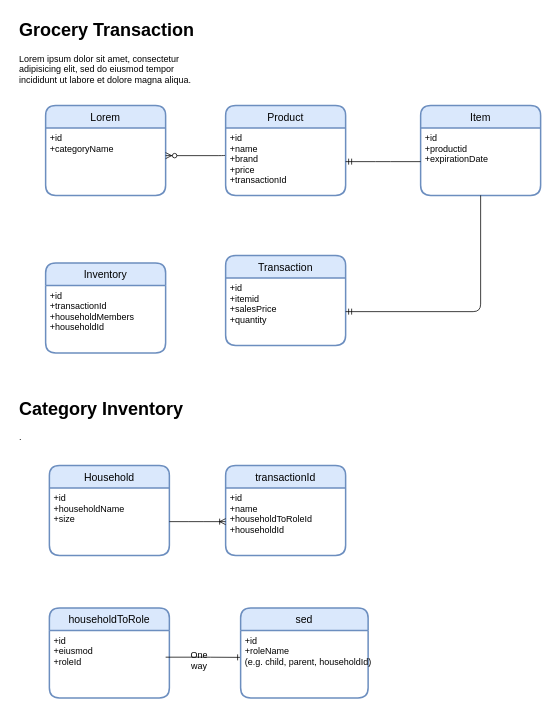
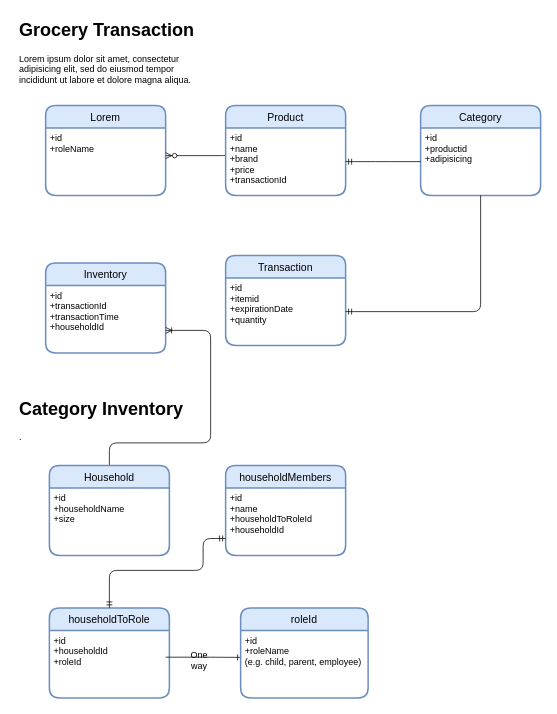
node "Item": label "Item" -> "Category"
node "+id +categoryName": label "+id +categoryName" -> "+id +roleName"
node "+id +productid +expirationDate": label "+id +productid +expirationDate" -> "+id +productid +adipisicing"
node "+id +itemid +salesPrice +quantity": label "+id +itemid +salesPrice +quantity" -> "+id +itemid +expirationDate +quantity"
node "+id +transactionId +householdMembers +householdId": label "+id +transactionId +householdMembers +householdId" -> "+id +transactionId +transactionTime +householdId"
edge "Household" -> "Inventory": added
node "transactionId": label "transactionId" -> "householdMembers"
edge "+id +householdName +size" -> "+id +name +householdToRoleId +householdId": removed
edge "+id +name +householdToRoleId +householdId" -- "householdToRole": added
node "sed": label "sed" -> "roleId"
node "+id +eiusmod +roleId": label "+id +eiusmod +roleId" -> "+id +householdId +roleId"
node "+id +roleName (e.g. child, parent, householdId)": label "+id +roleName (e.g. child, parent, householdId)" -> "+id +roleName (e.g. child, parent, employee)"
